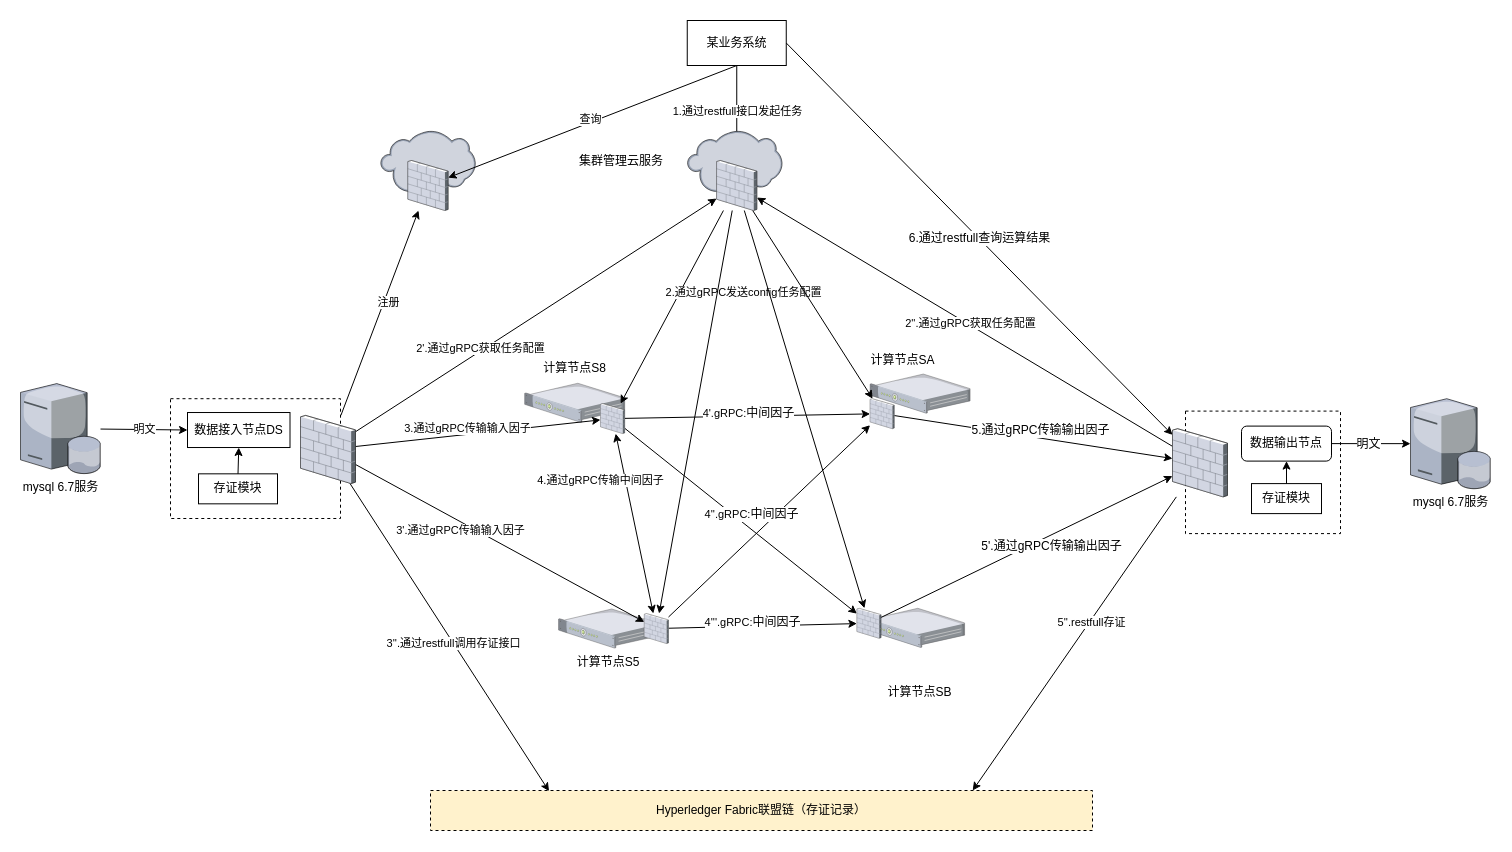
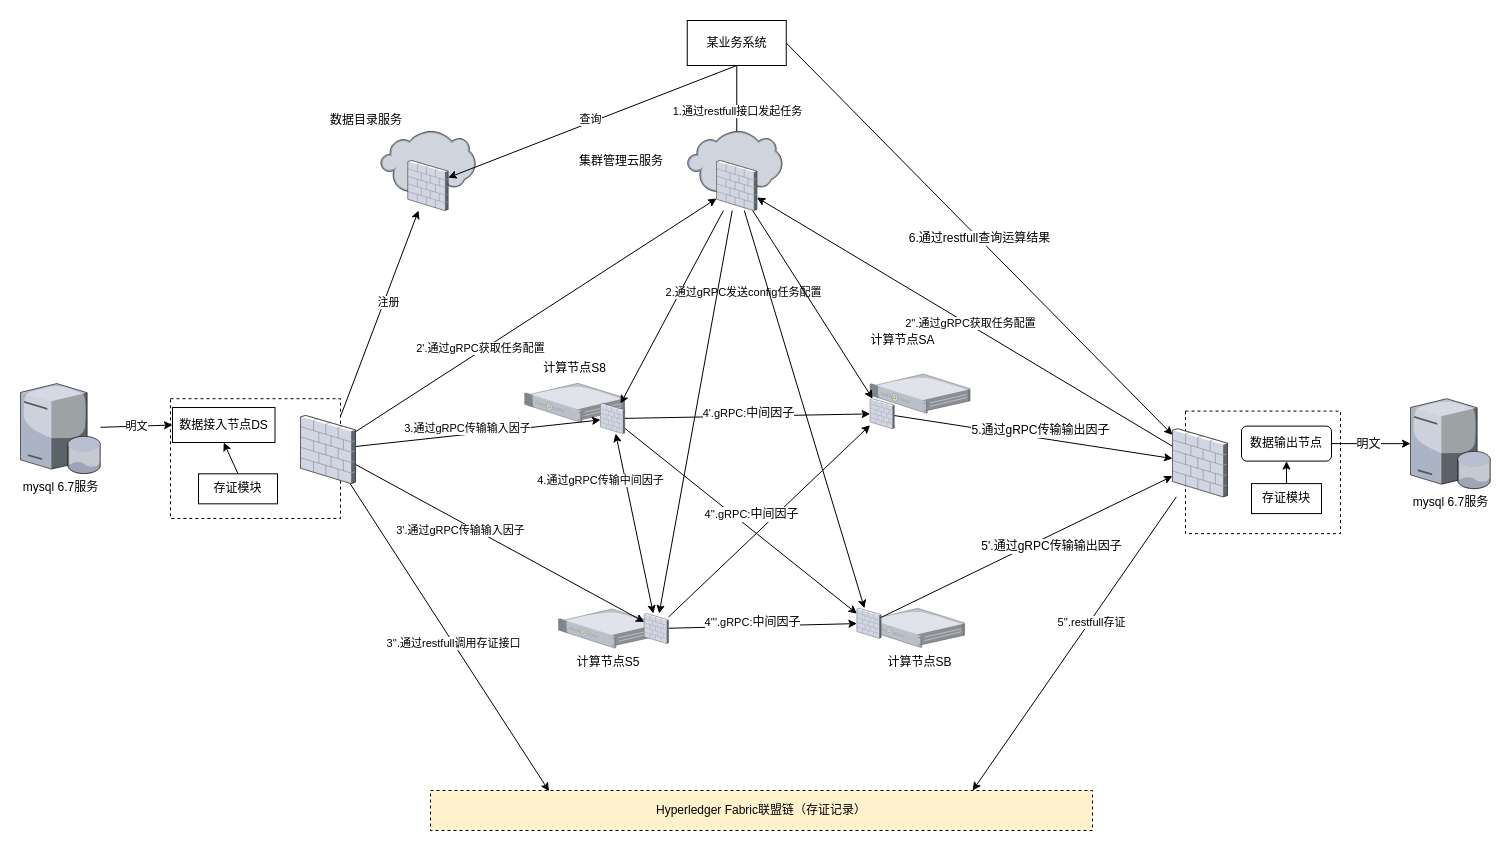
node "数据目录服务": added
node "计算节点SA": moved (903, 361) -> (903, 341)
node "数据接入节点DS": moved (239, 430) -> (224, 425)
node "计算节点SB": moved (920, 693) -> (920, 663)
